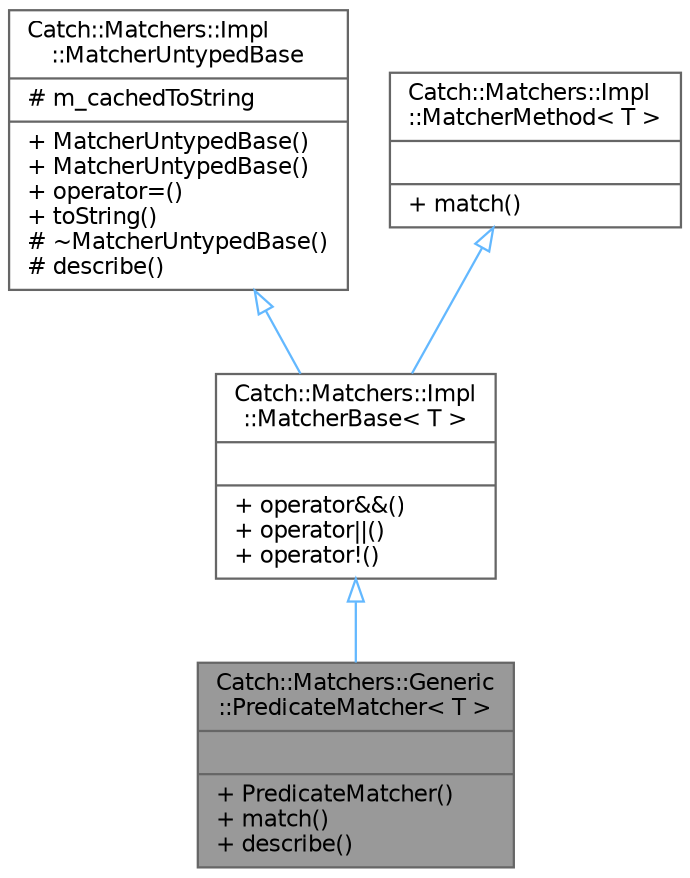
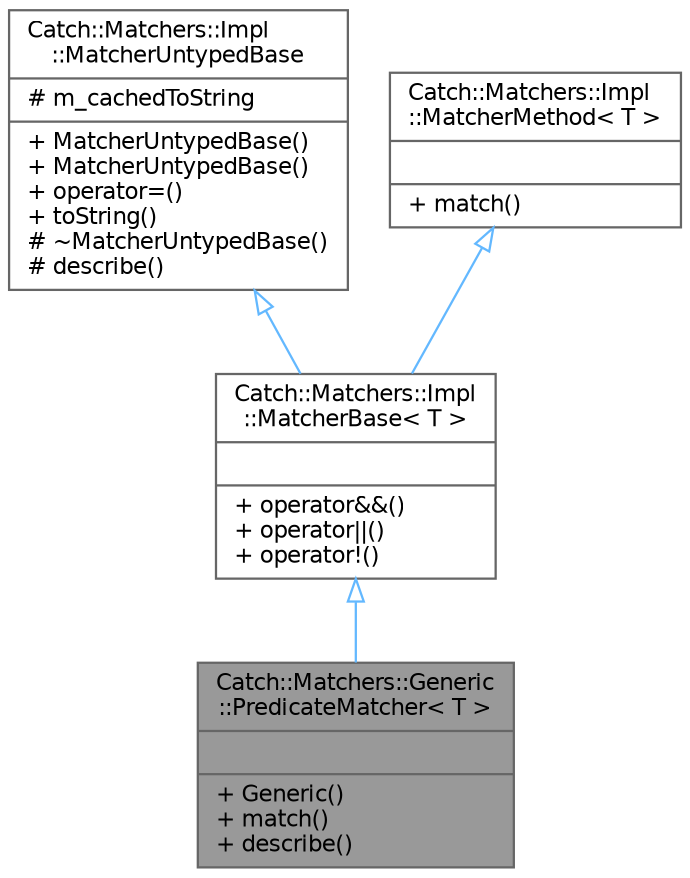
node "Catch::Matchers::Generic": text "+ PredicateMatcher()" -> "+ Generic()"
